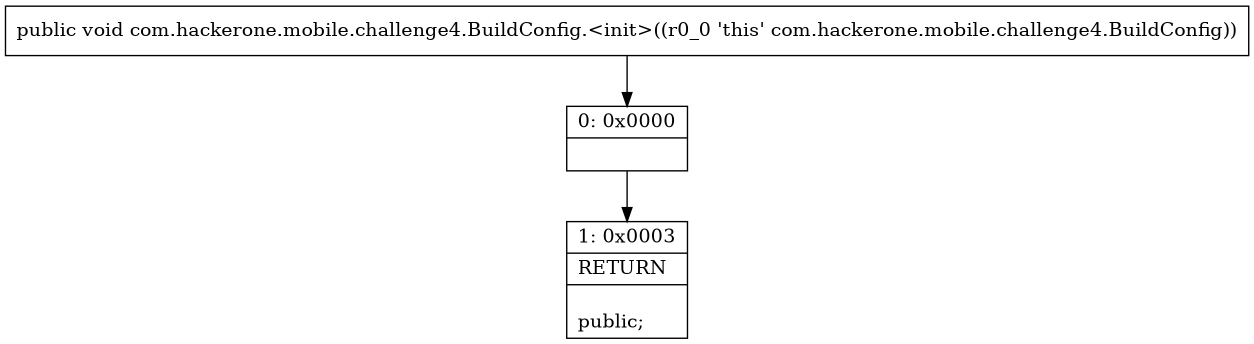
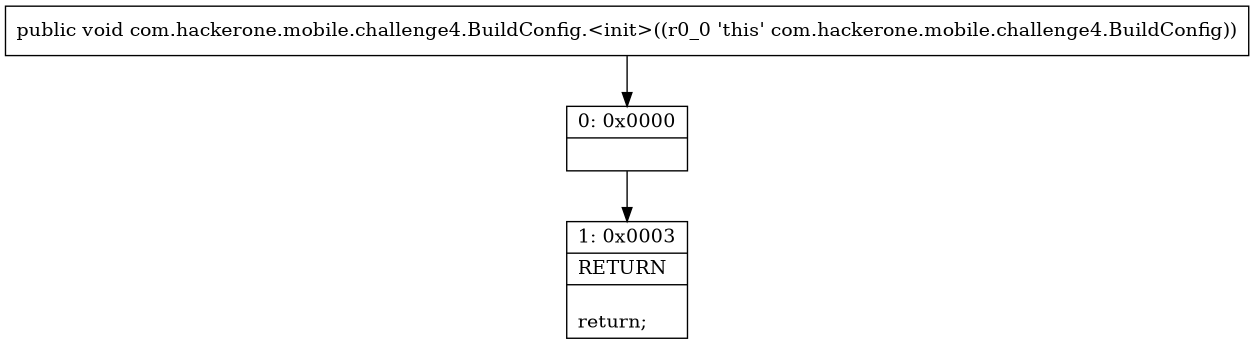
node "1: 0x0003": text "public;" -> "return;"
